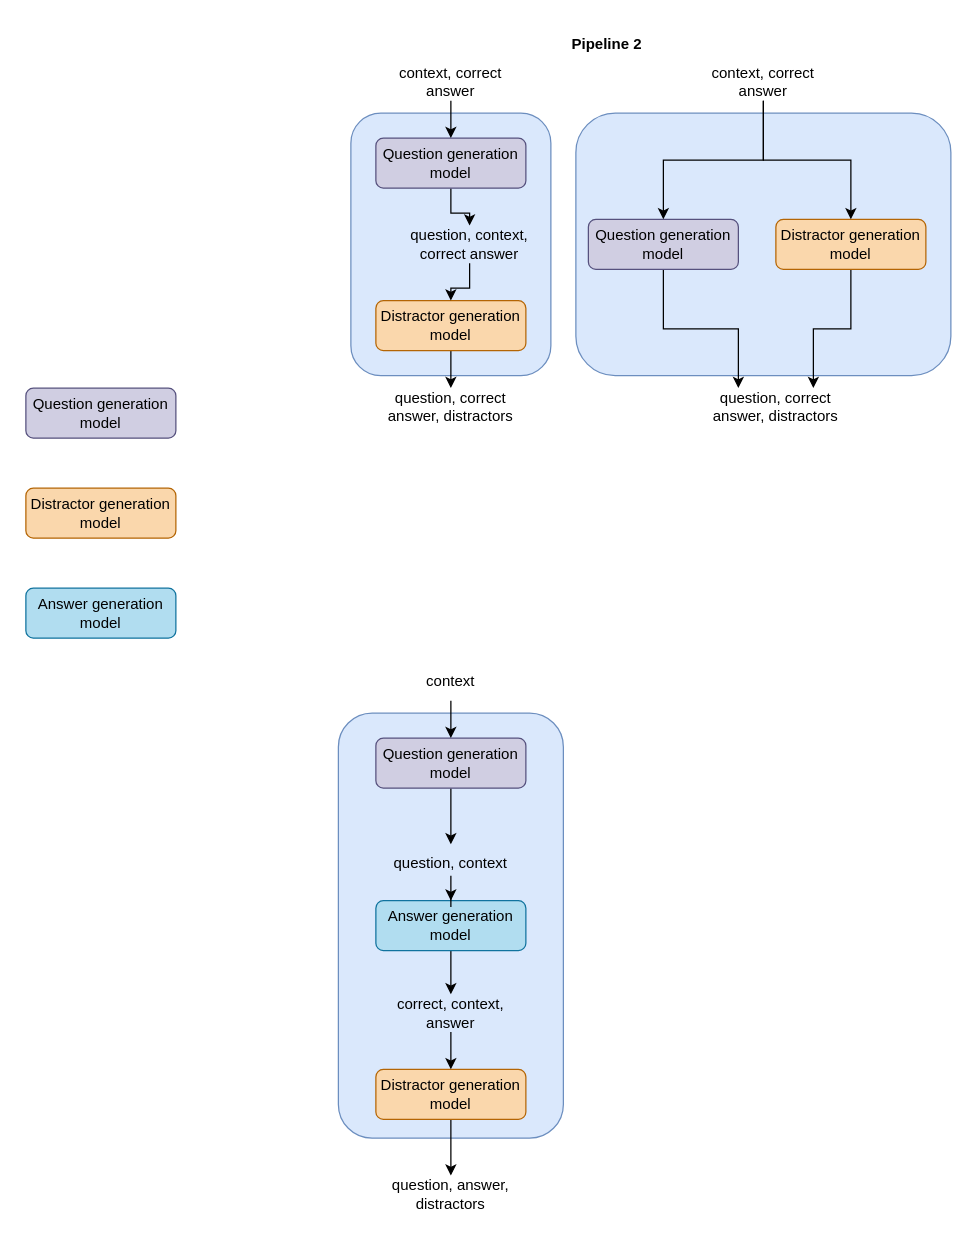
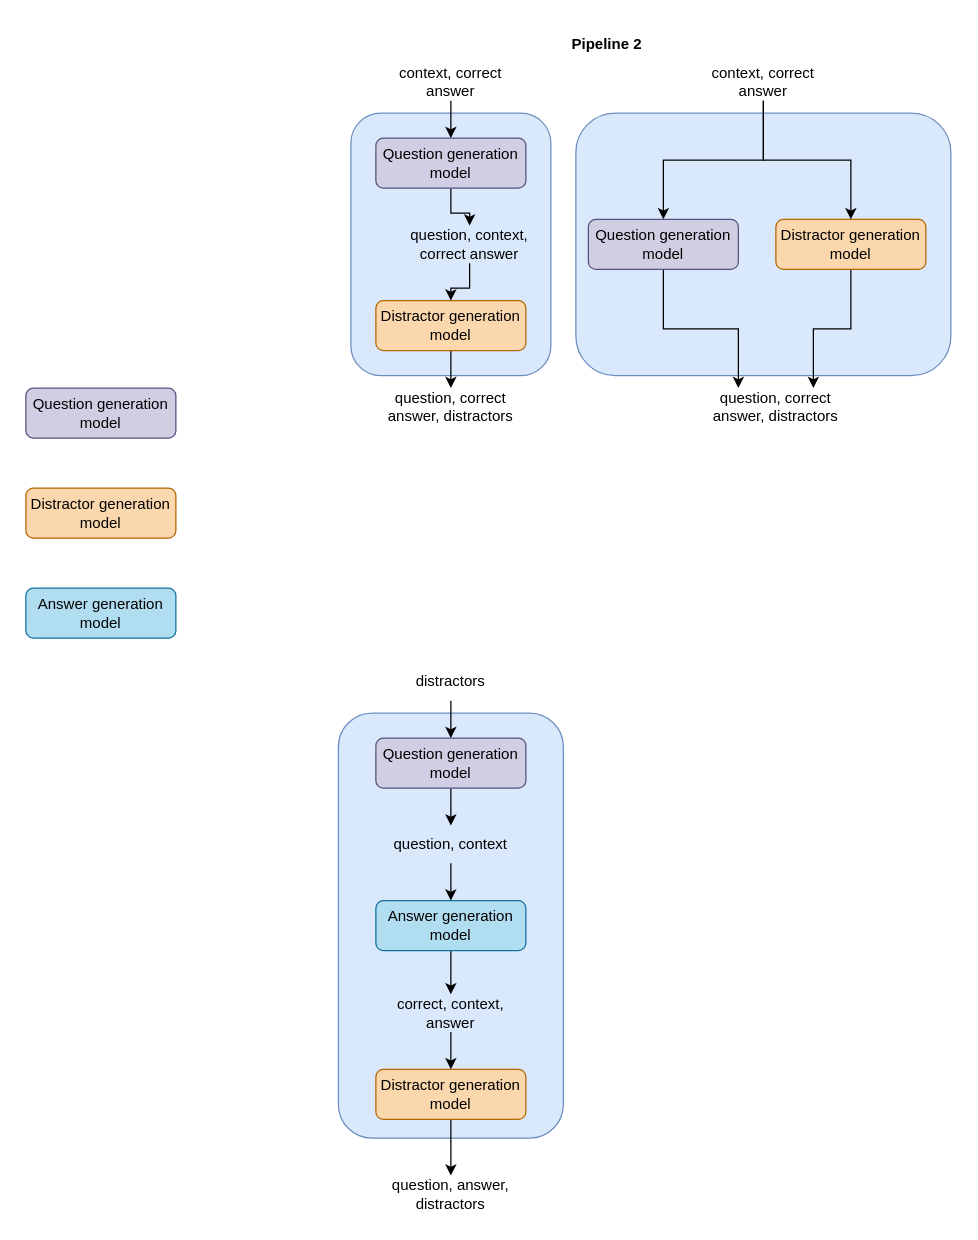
node "context": label "context" -> "distractors"
node "question, context": moved (451, 863) -> (451, 844)
